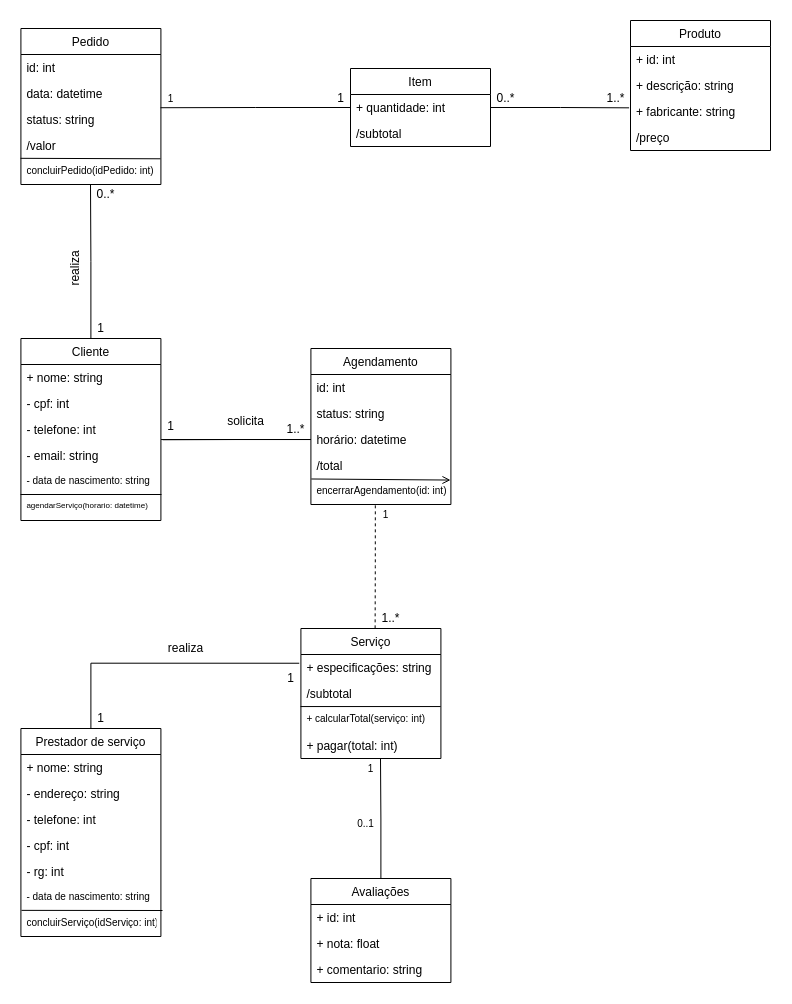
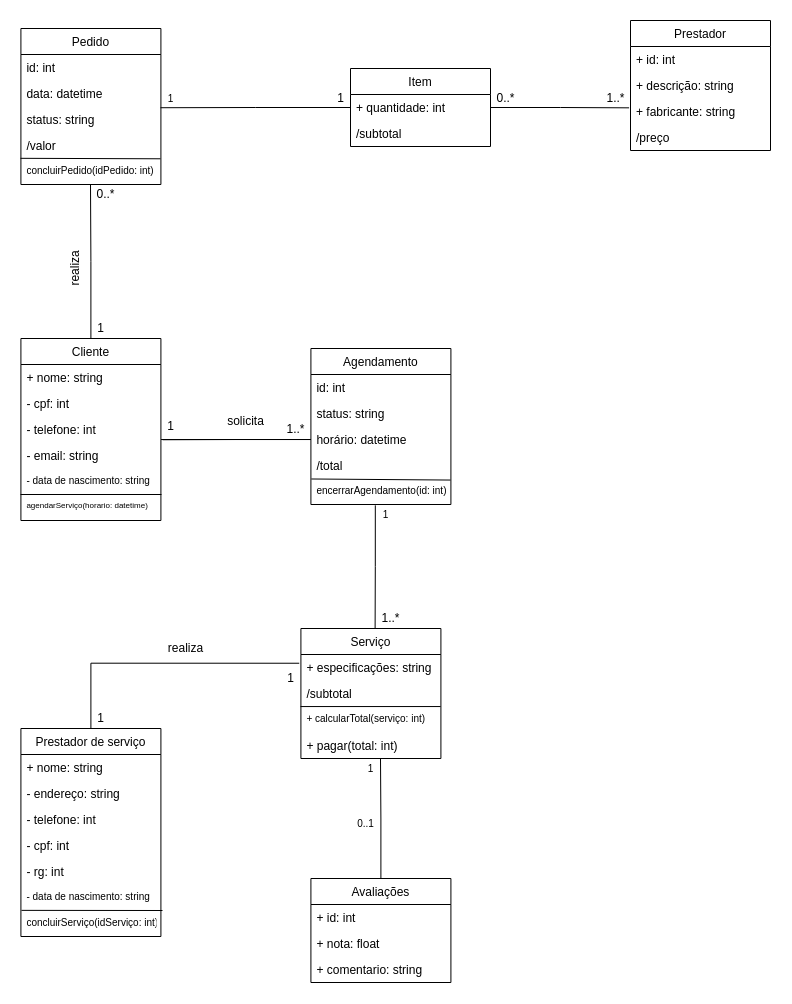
node "Produto": label "Produto" -> "Prestador"
edge "encerrarAgendamento(id: int)" -> "/total": arrowhead open -> none
edge "encerrarAgendamento(id: int)" -- "Serviço": style dashed -> solid
